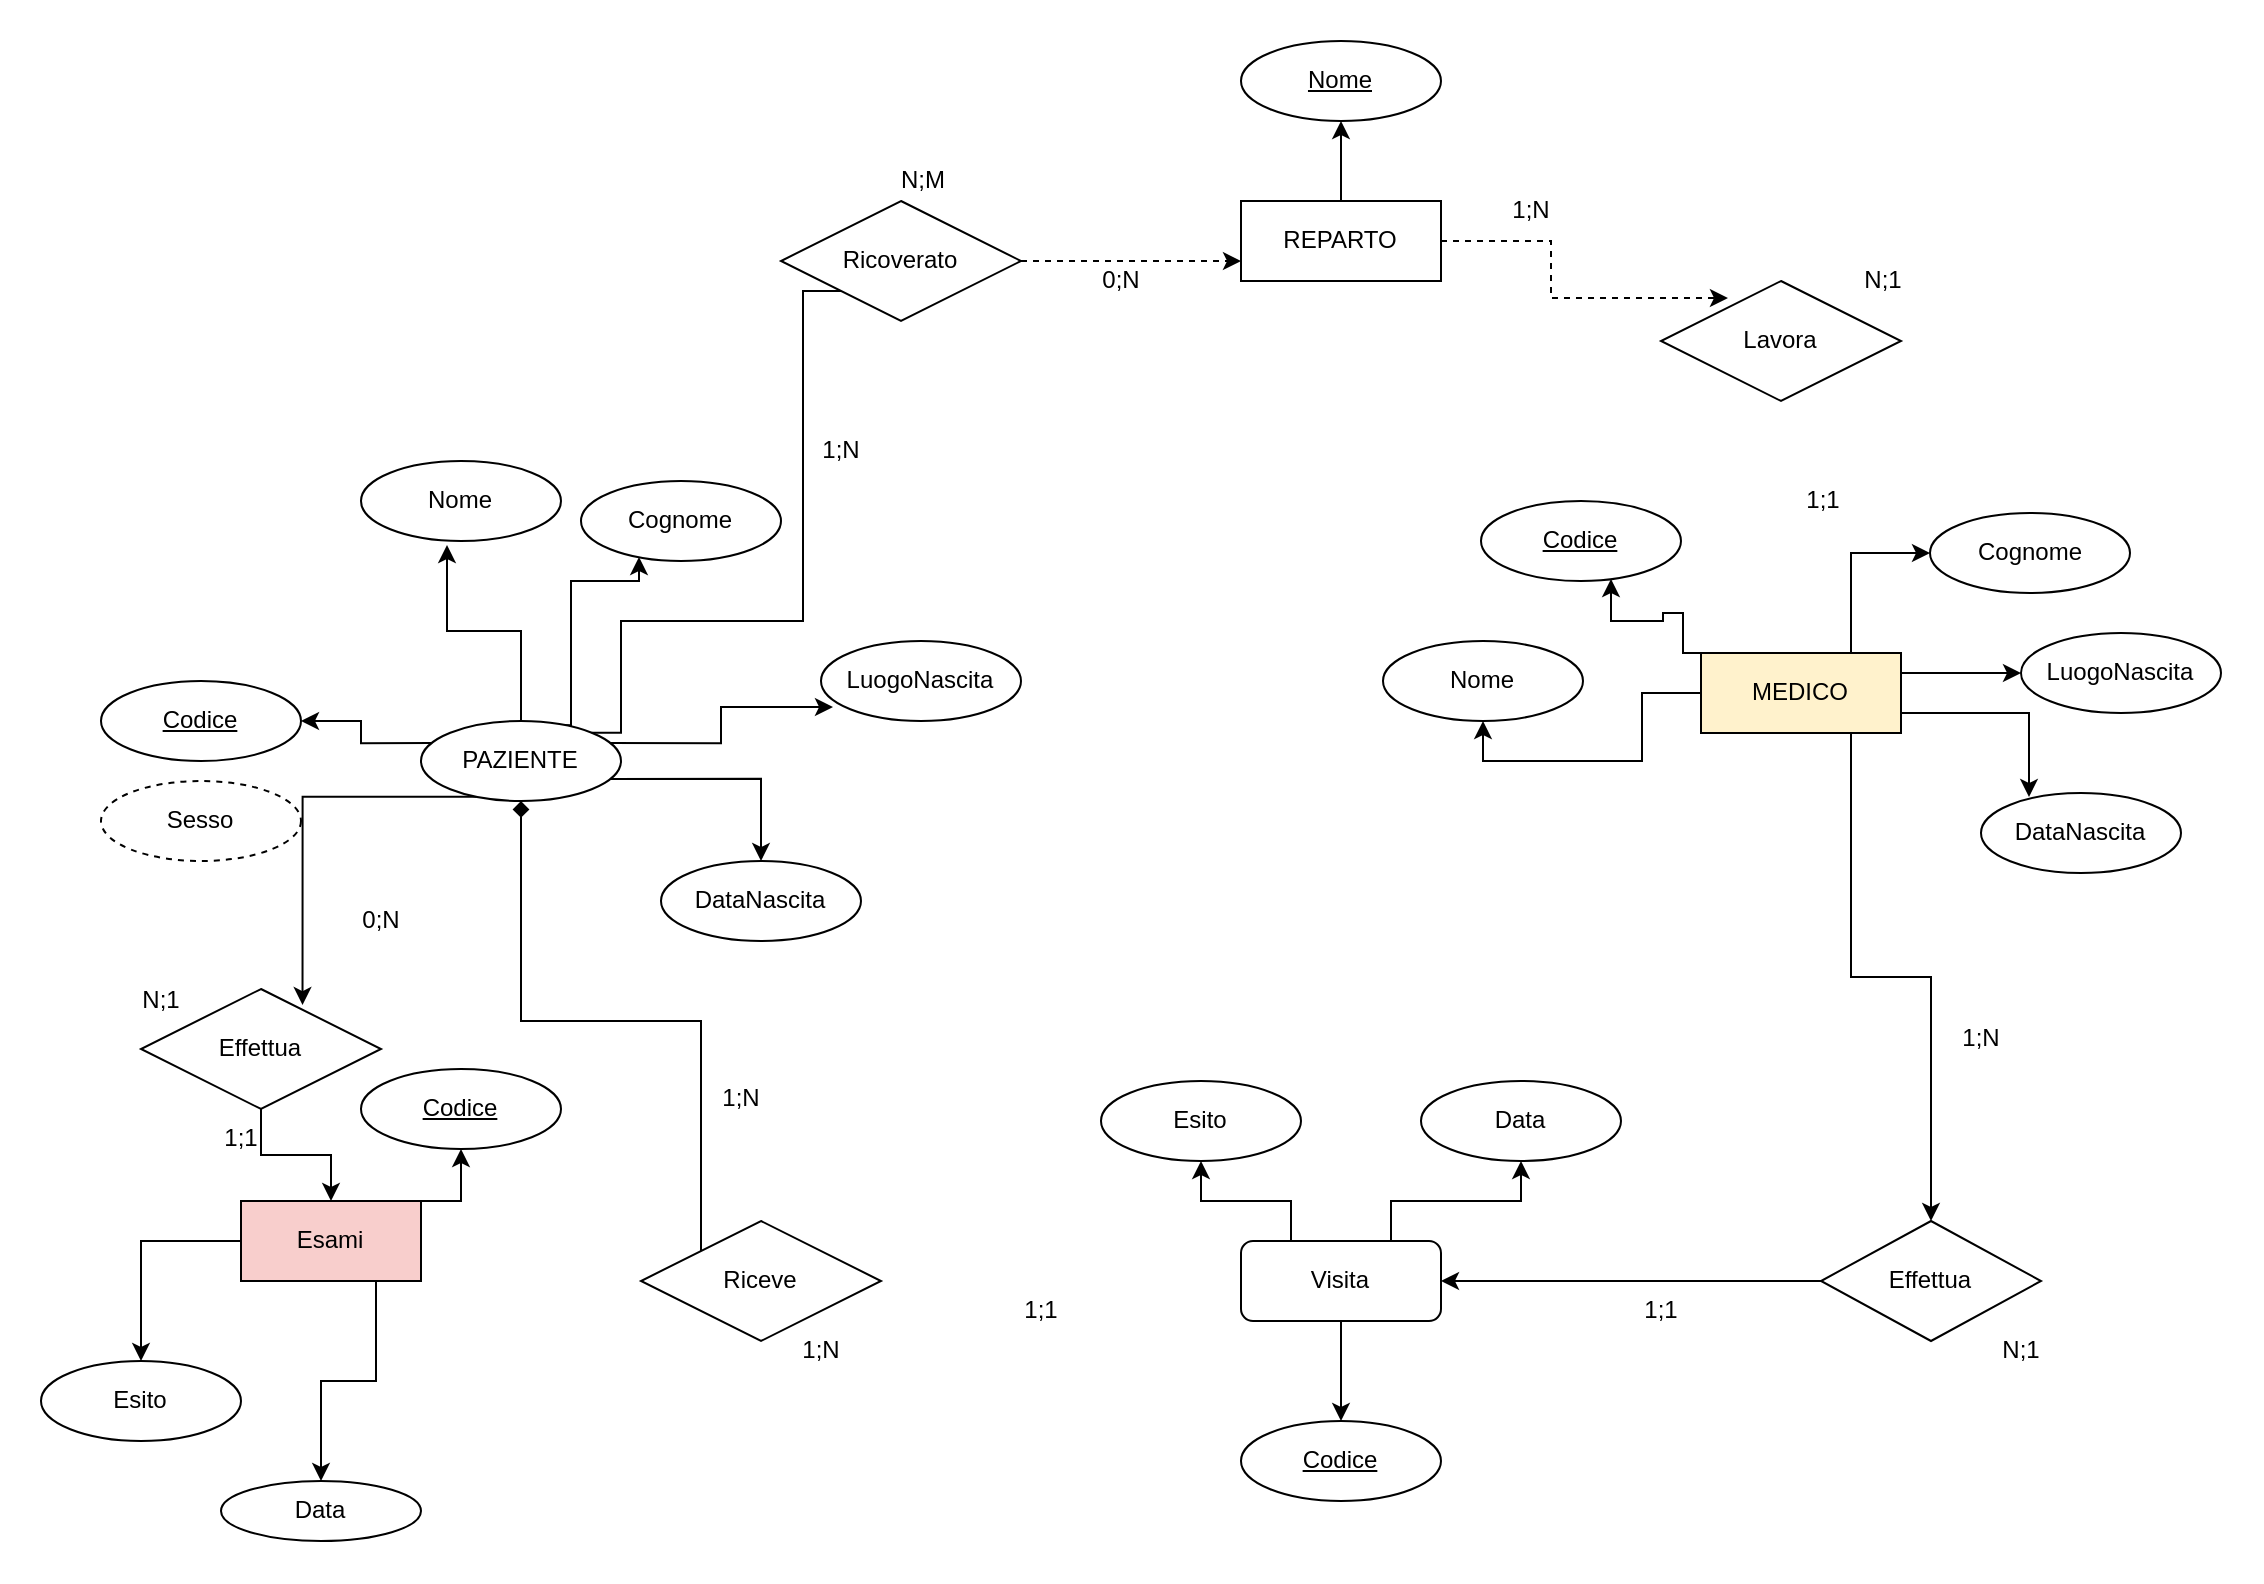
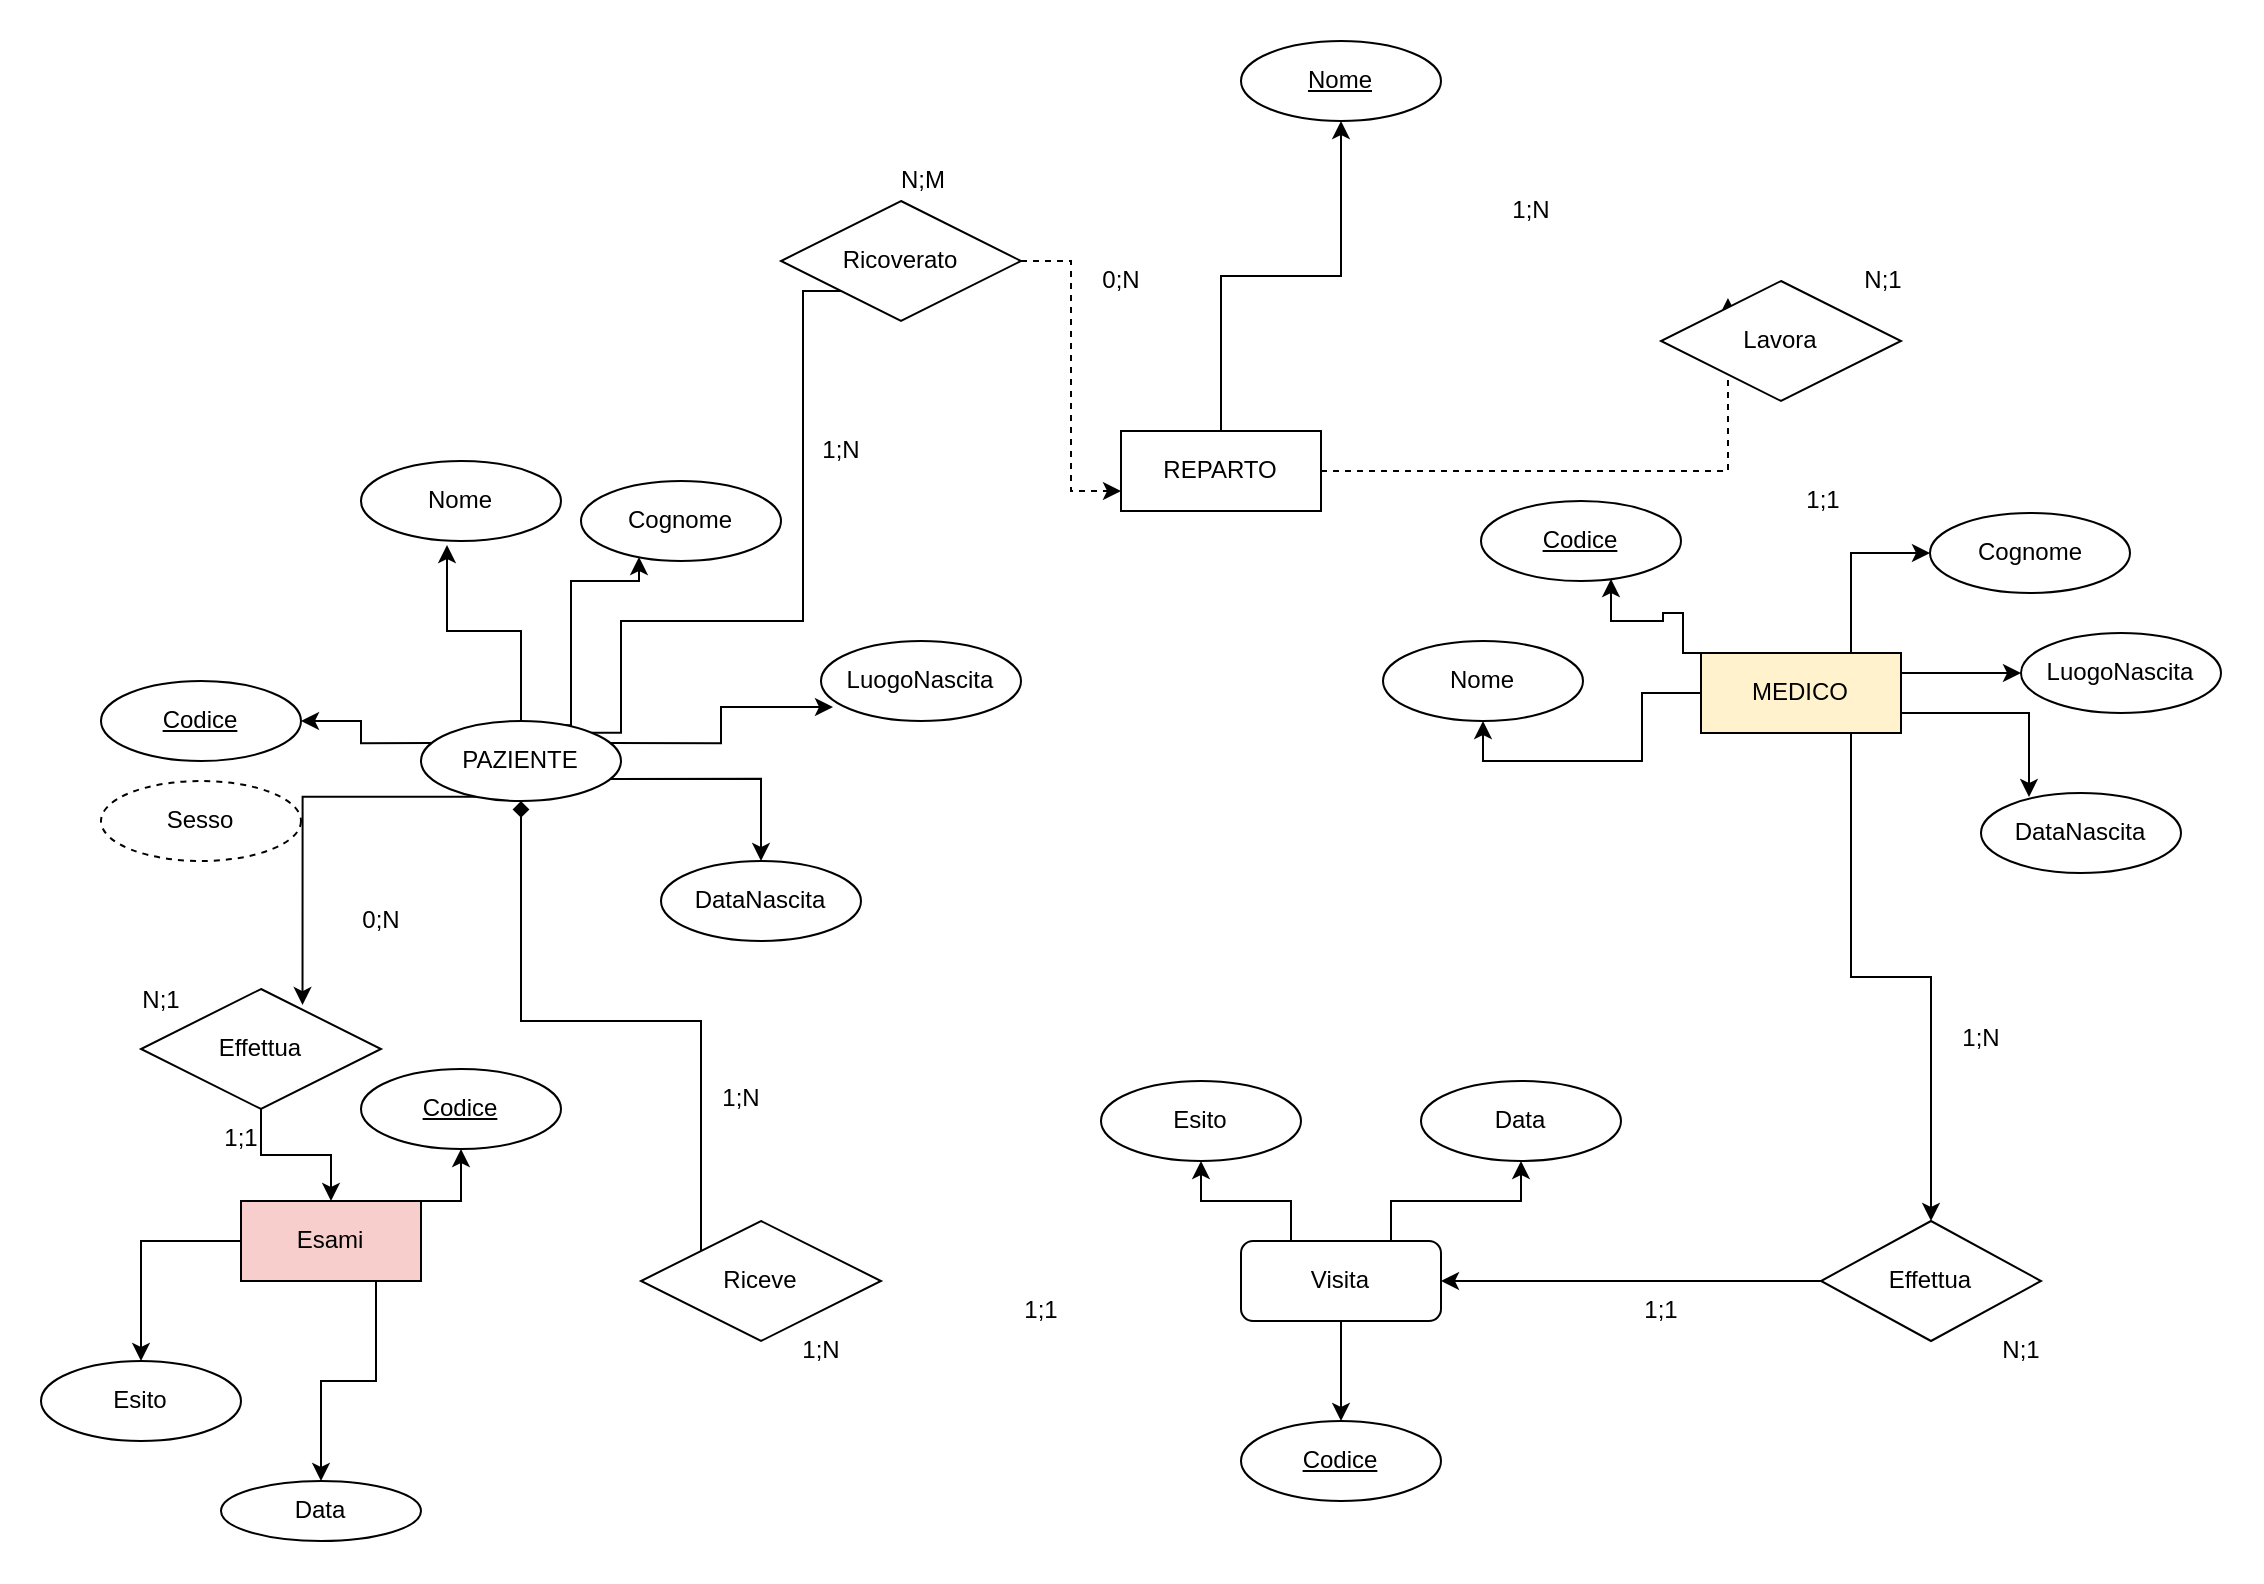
node "REPARTO": moved (1341, 241) -> (1221, 471)
